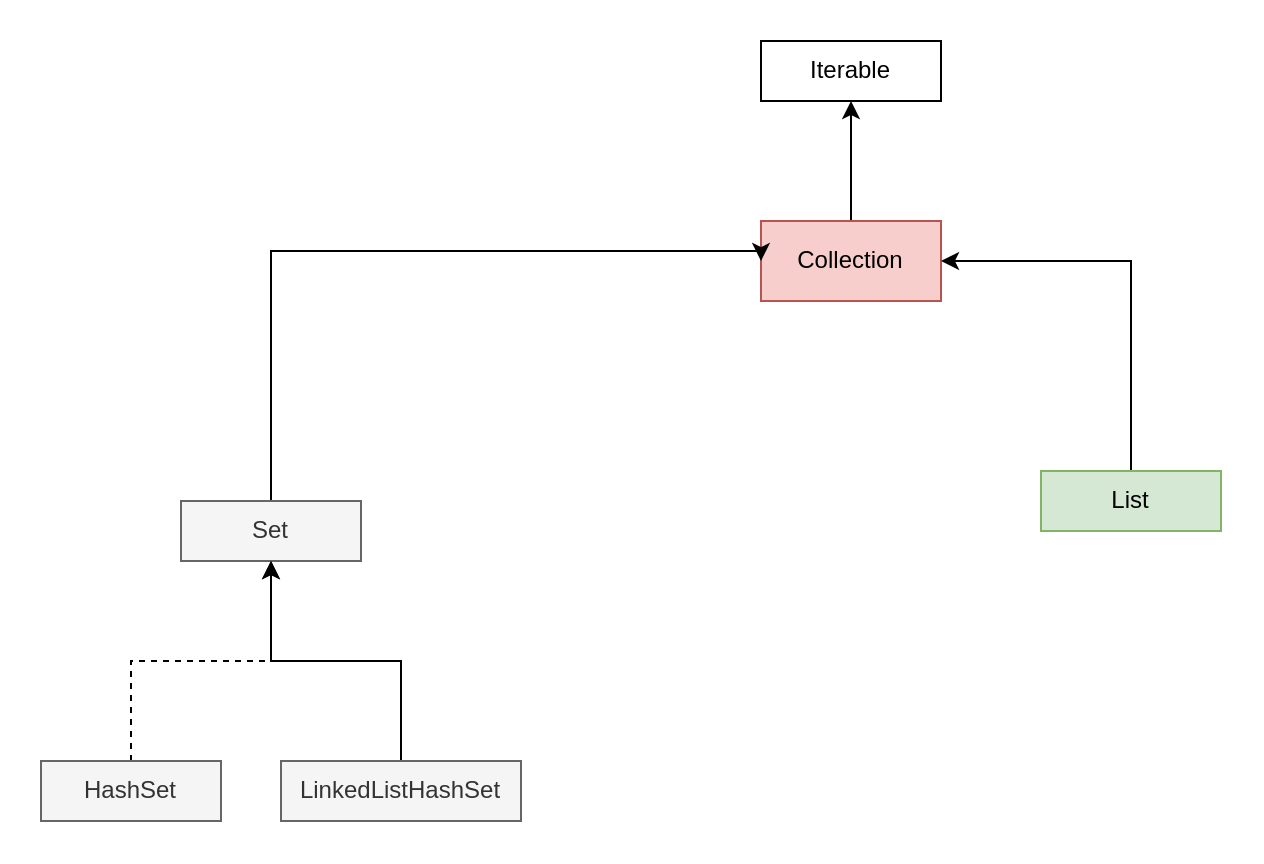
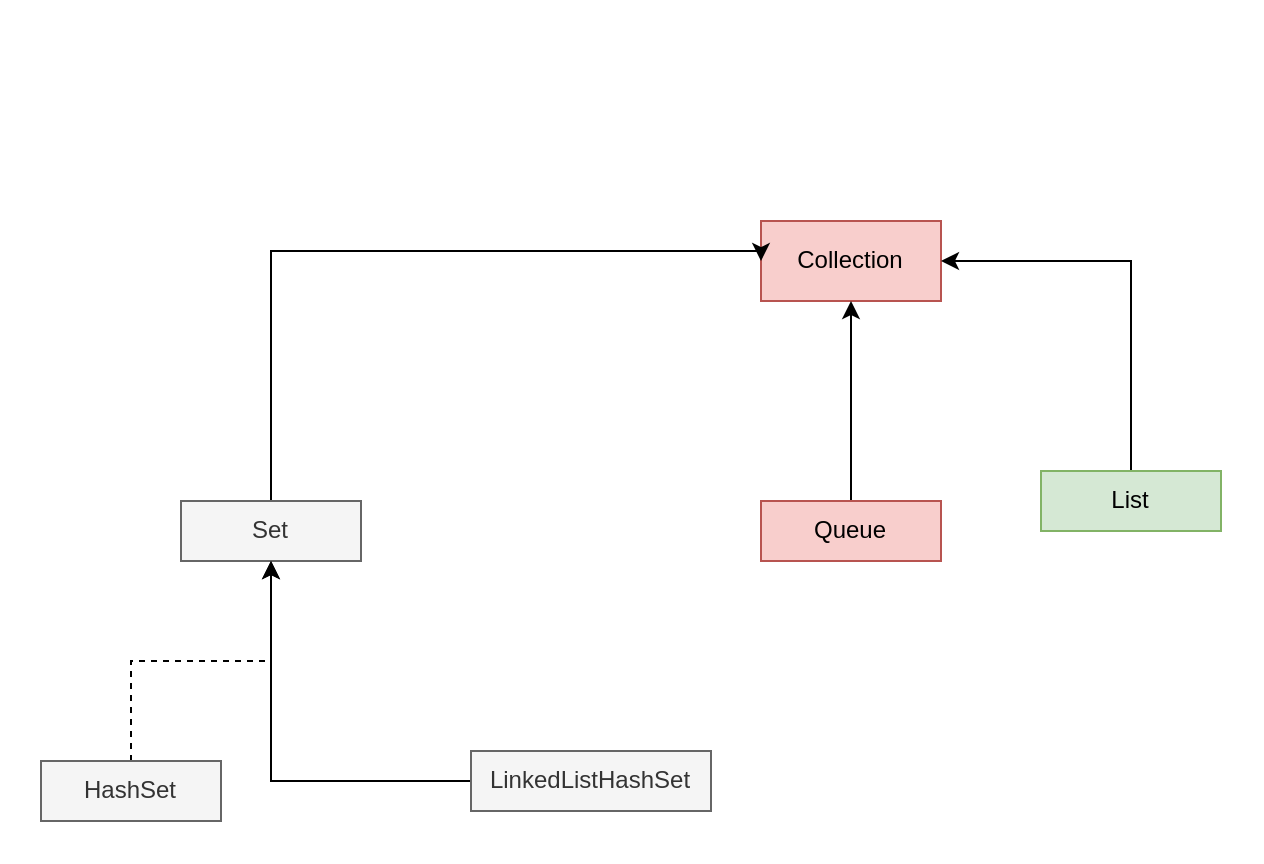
node "Iterable": removed
edge "Collection" -> "Iterable": removed
edge "Queue" -> "Collection": added
node "Queue": added
node "LinkedListHashSet": moved (401, 791) -> (591, 781)
